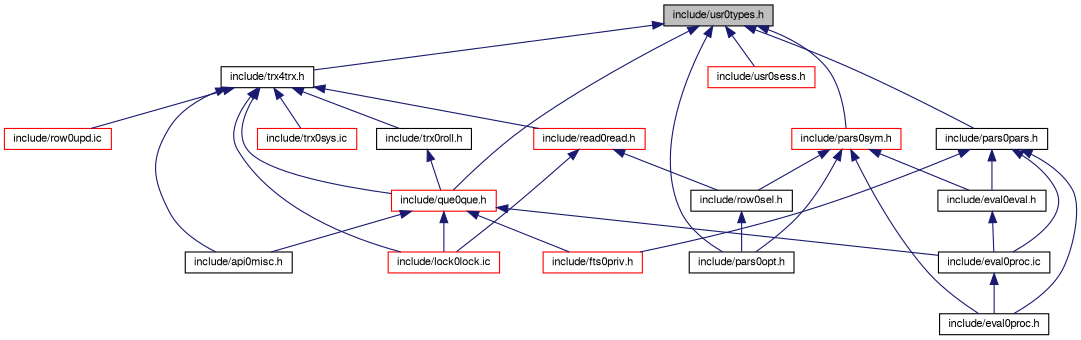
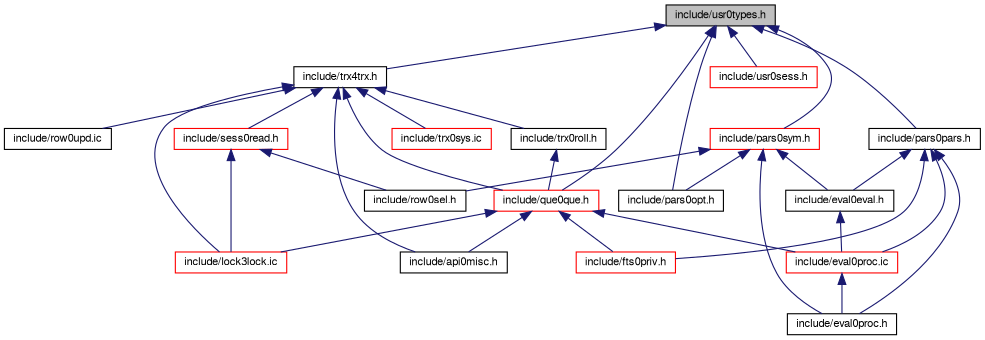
node "include/row0upd.ic": color red -> black
node "include/read0read.h": label "include/read0read.h" -> "include/sess0read.h"
edge "include/pars0opt.h" -> "include/row0sel.h": removed
node "include/lock0lock.ic": label "include/lock0lock.ic" -> "include/lock3lock.ic"
node "include/eval0proc.ic": color black -> red
